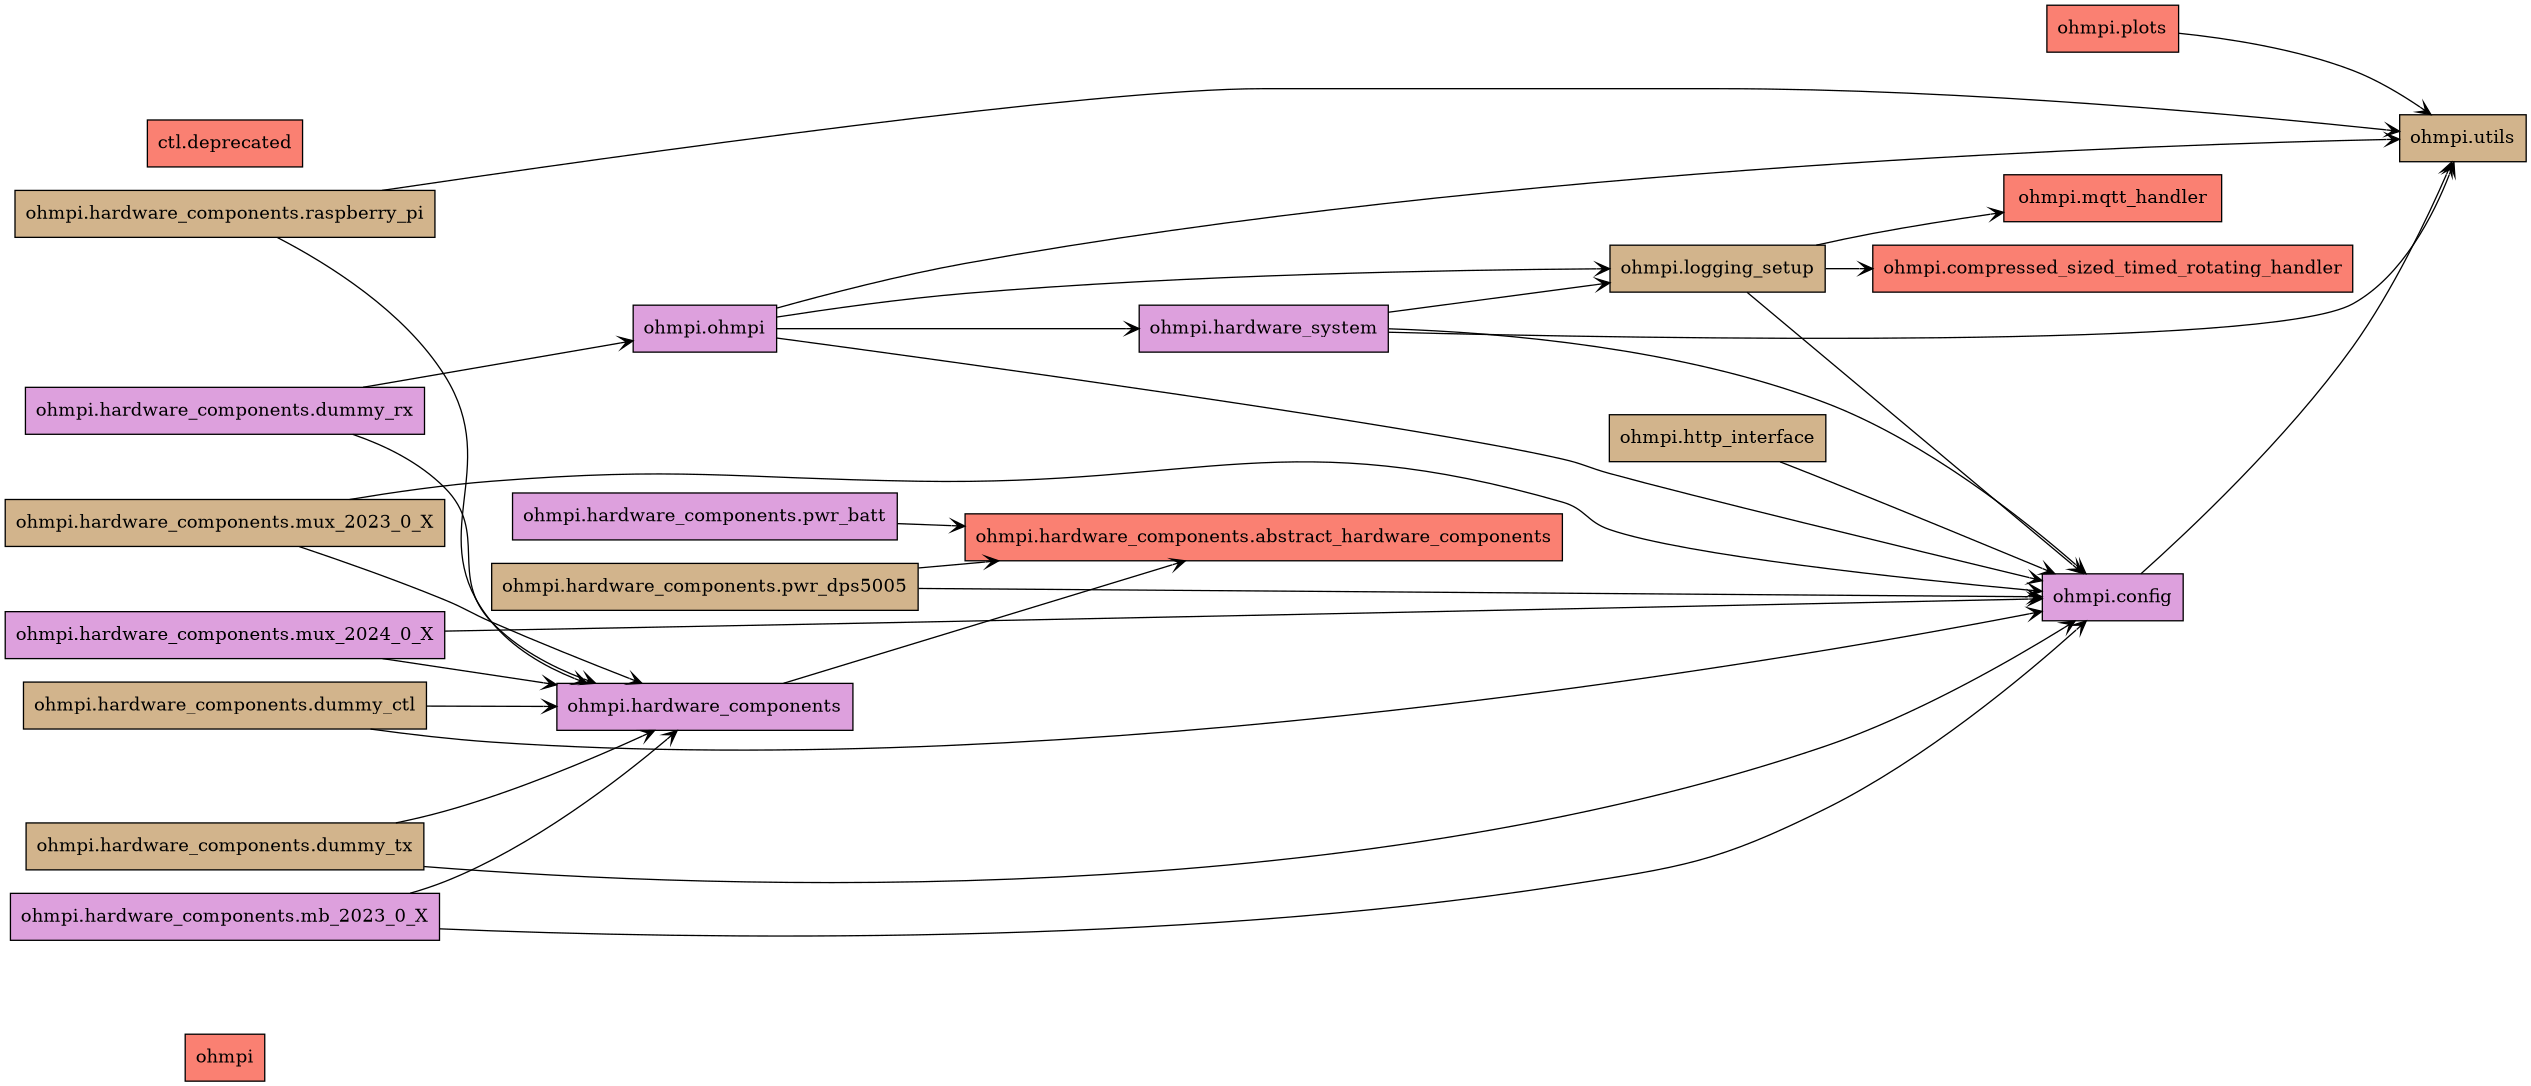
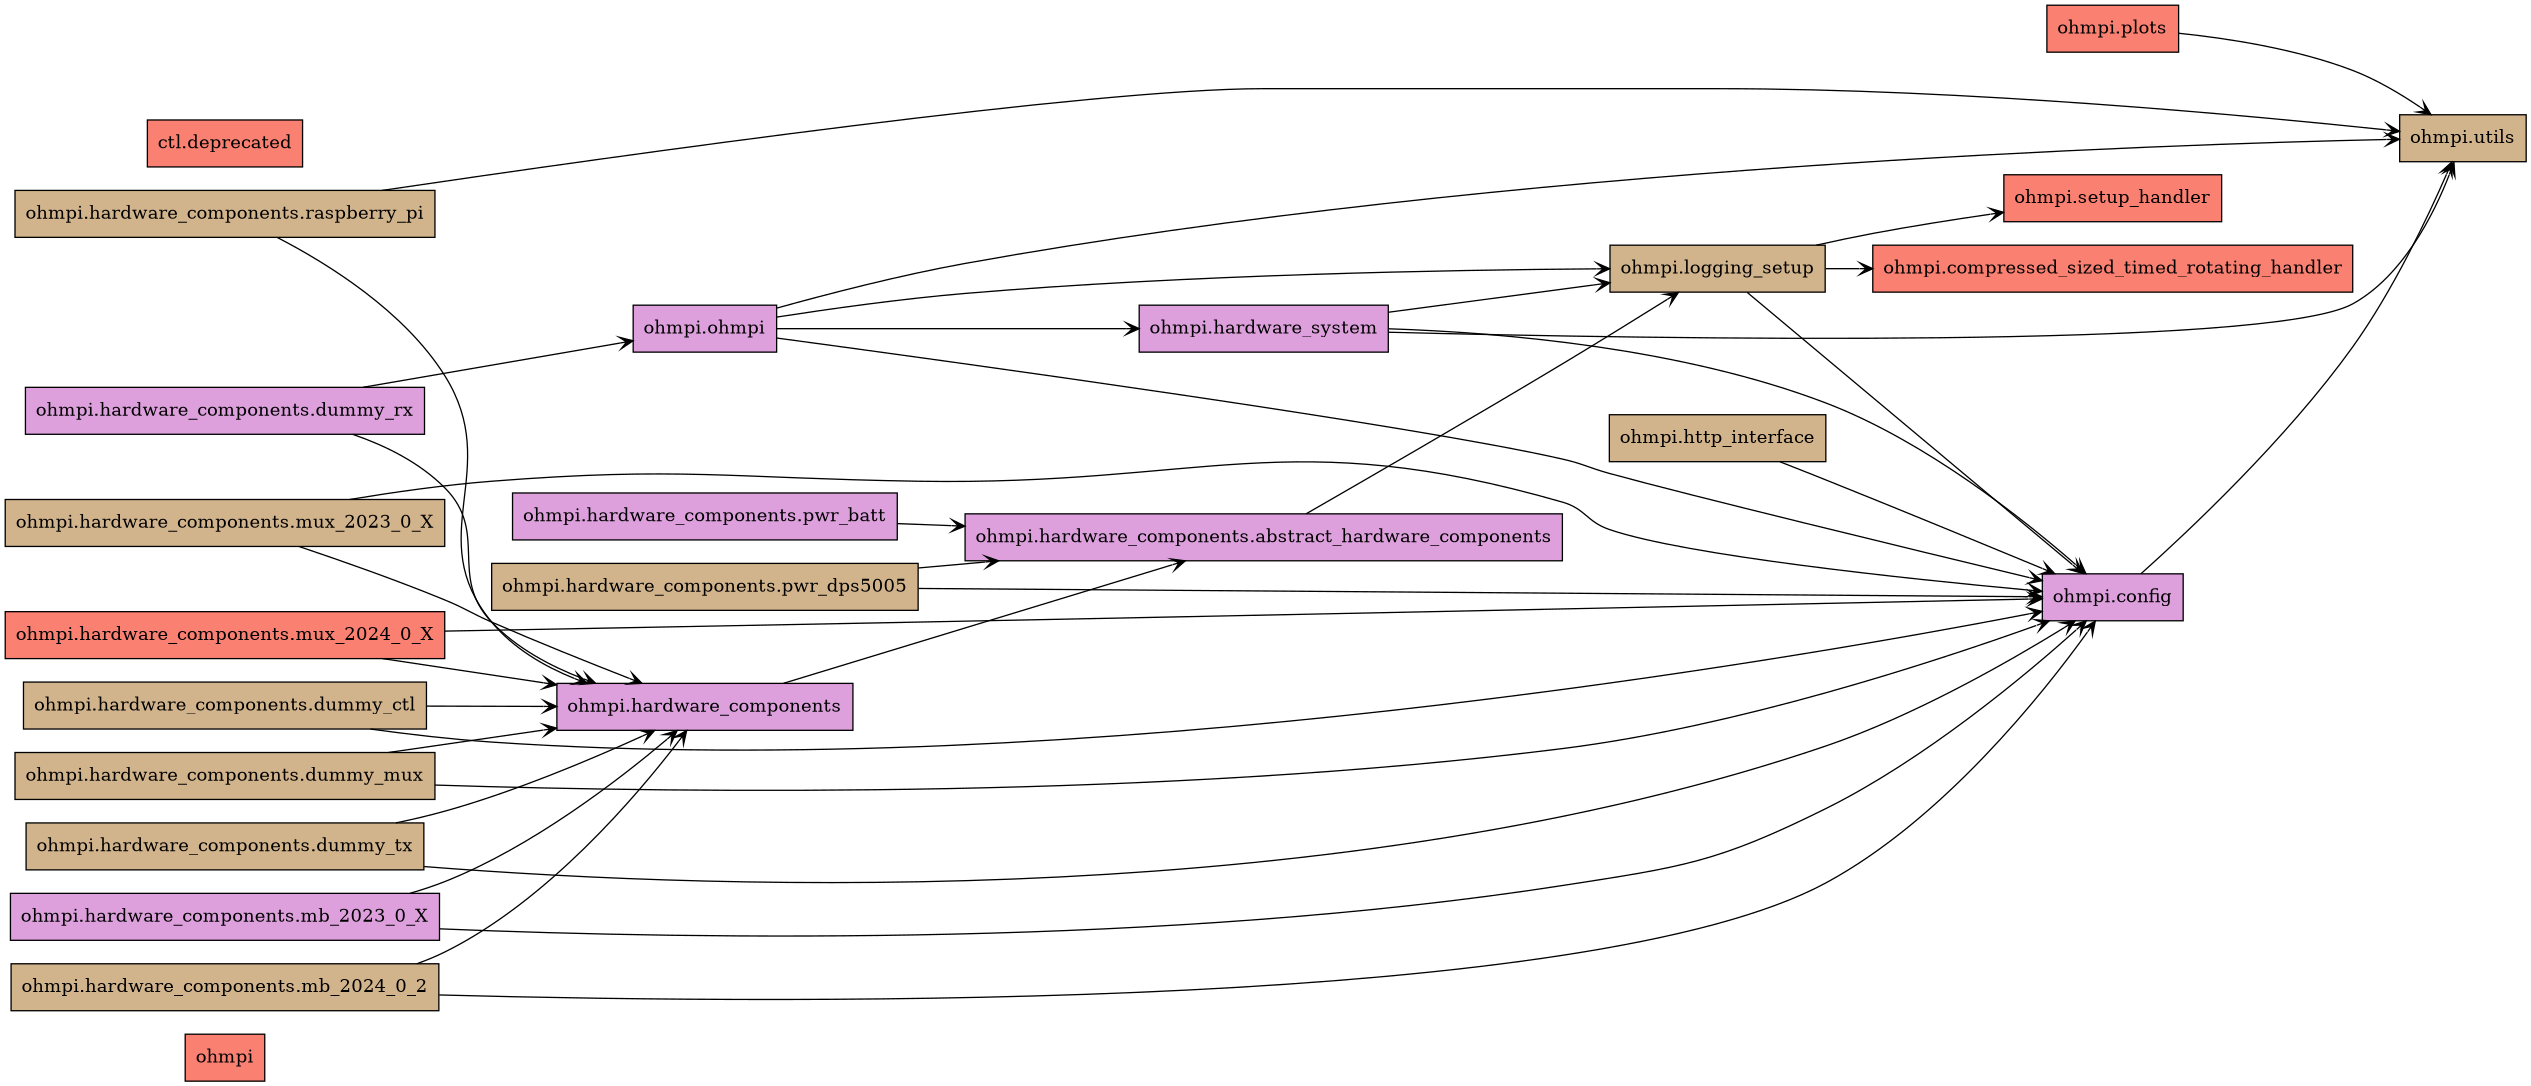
node "ohmpi.mqtt_handler": label "ohmpi.mqtt_handler" -> "ohmpi.setup_handler"
edge "ohmpi.hardware_components.abstract_hardware_components" -> "ohmpi.logging_setup": added
node "ohmpi.hardware_components.abstract_hardware_components": fillcolor salmon -> plum
node "ohmpi.hardware_components.mux_2024_0_X": fillcolor plum -> salmon
node "ohmpi.hardware_components.dummy_mux": added
node "ohmpi.hardware_components.mb_2024_0_2": added
